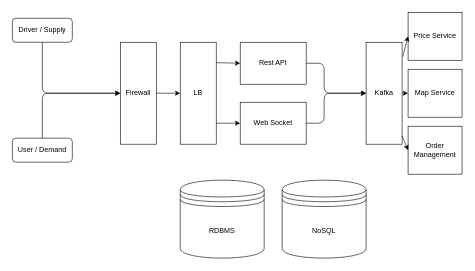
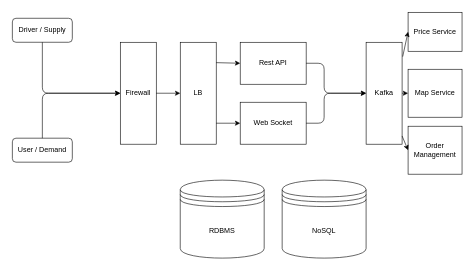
node "Price Service": size 54x48 -> 54x39
